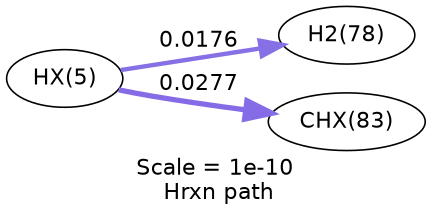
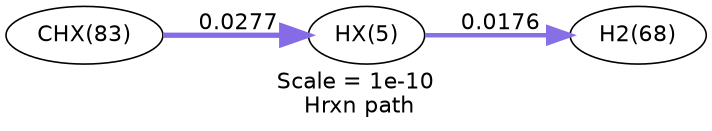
node "H2(78)": label "H2(78)" -> "H2(68)"
edge "HX(5)" -> "CHX(83)": reversed
